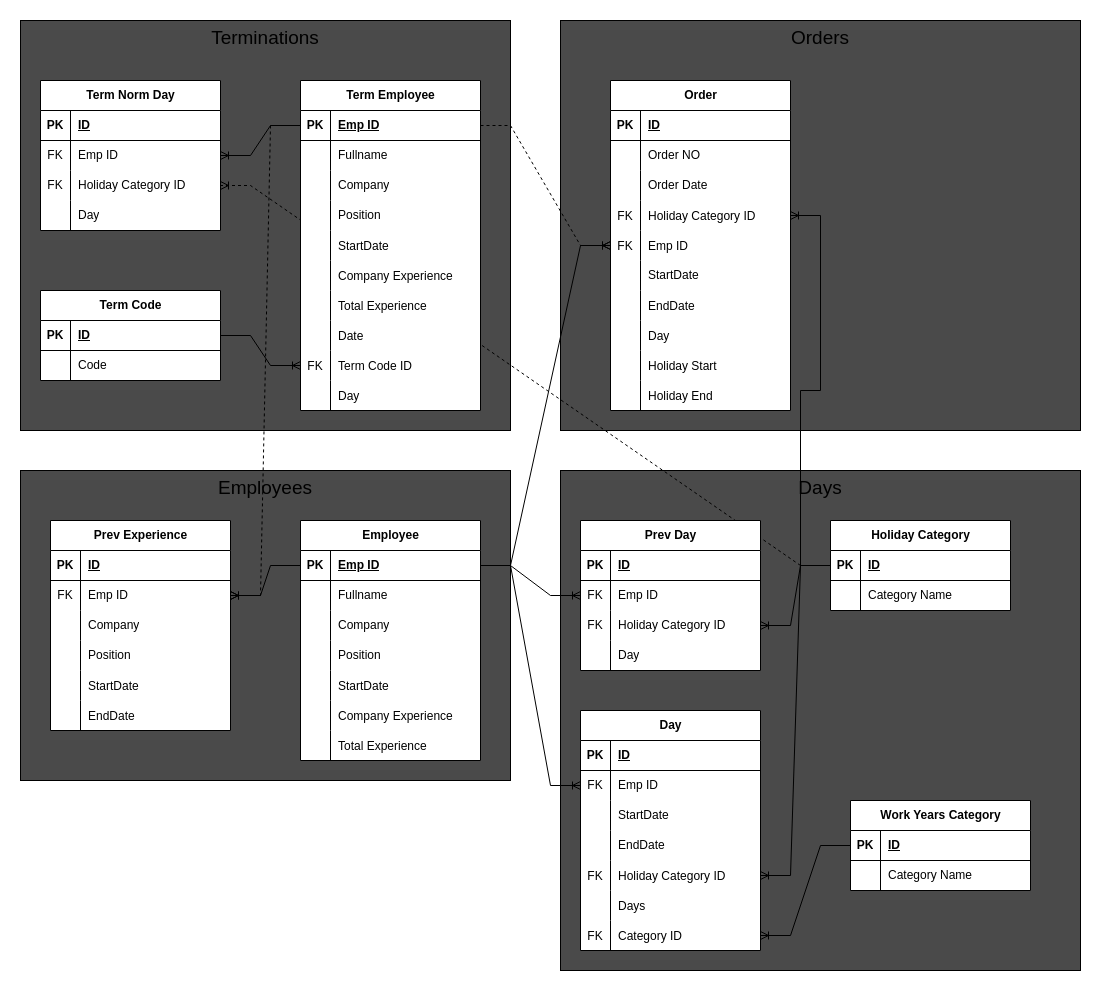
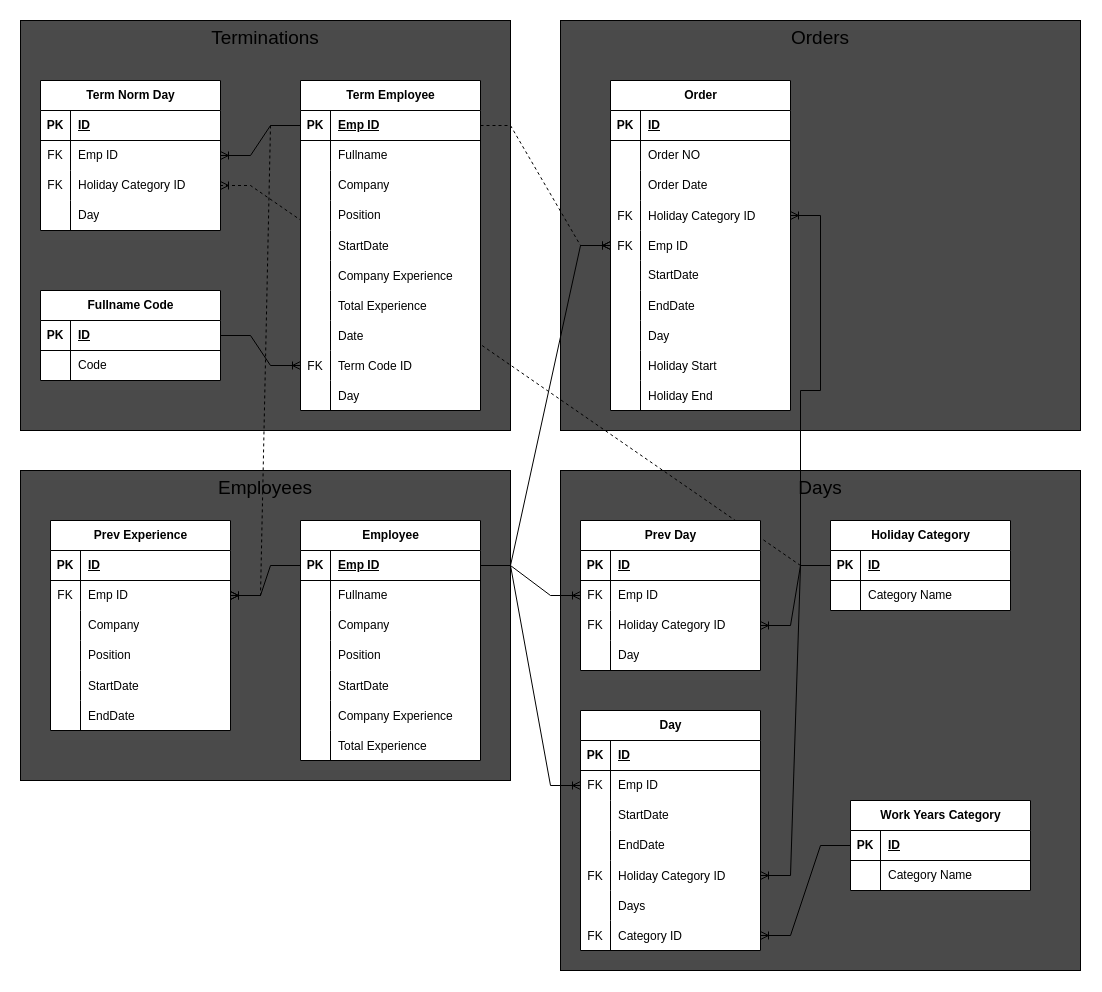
node "Term Code": label "Term Code" -> "Fullname Code"
